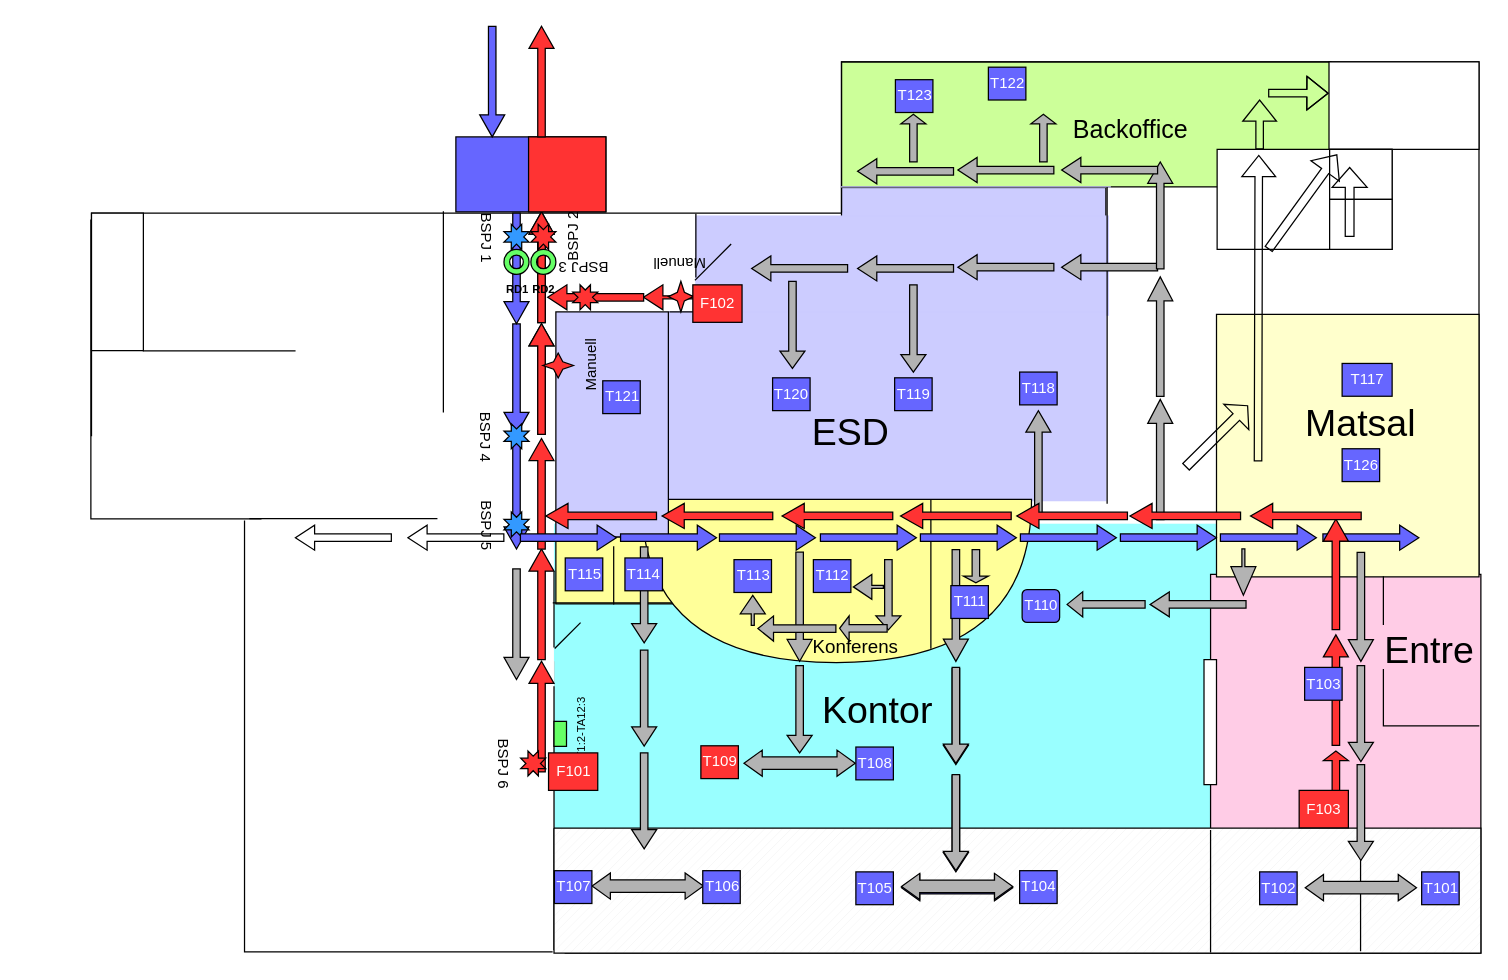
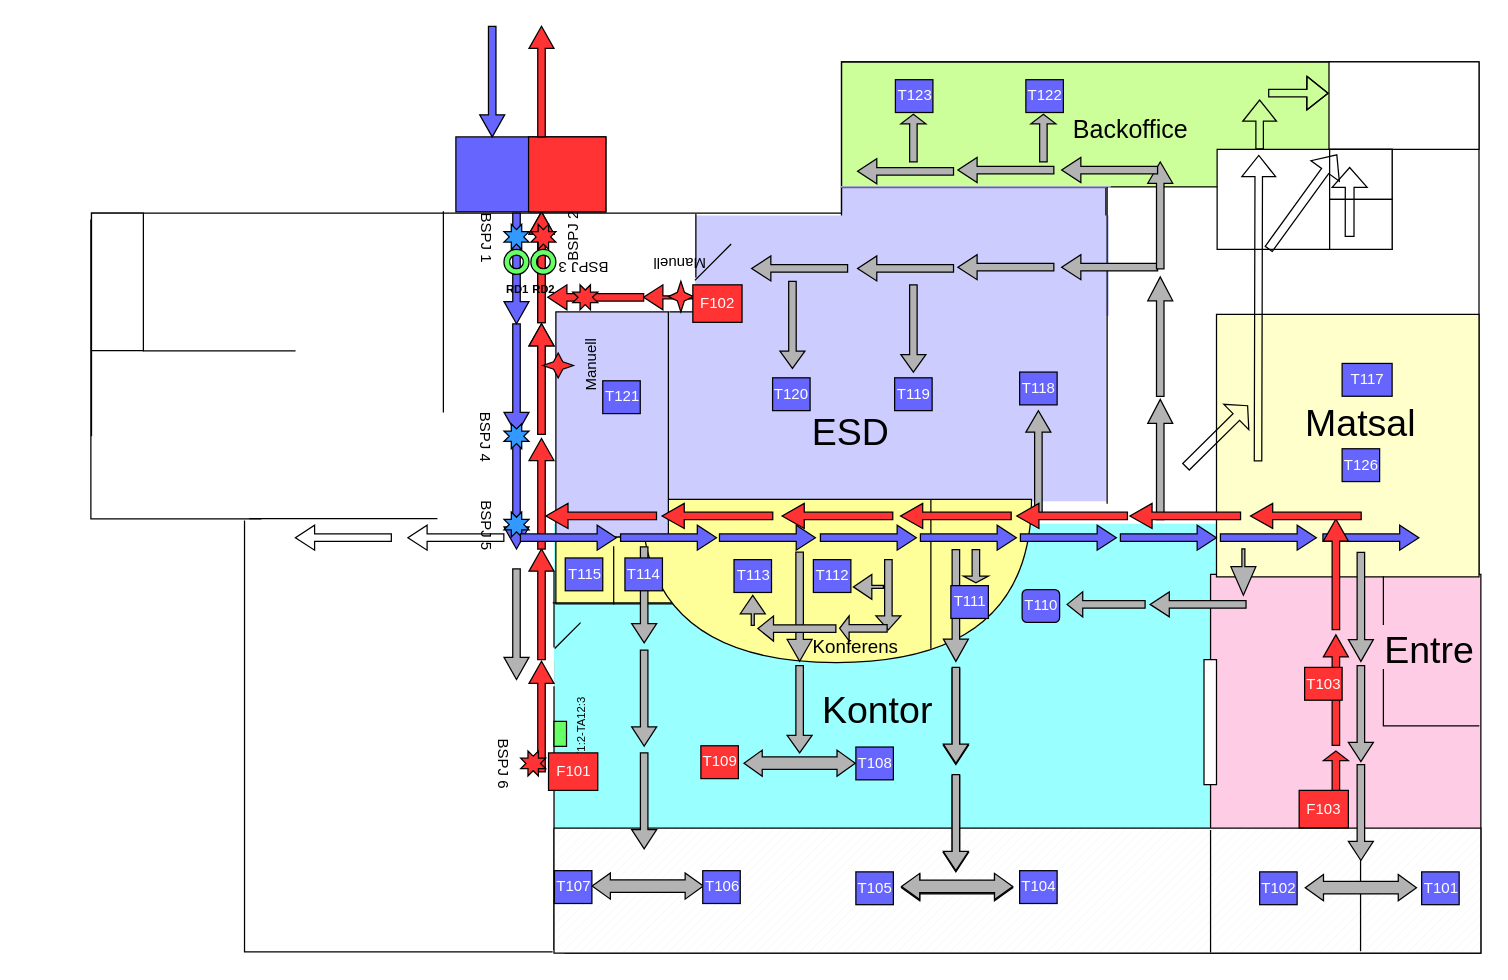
node "T122": moved (1007, 84) -> (1044, 96)
node "T103": fillcolor #6666ff -> #ff3333
